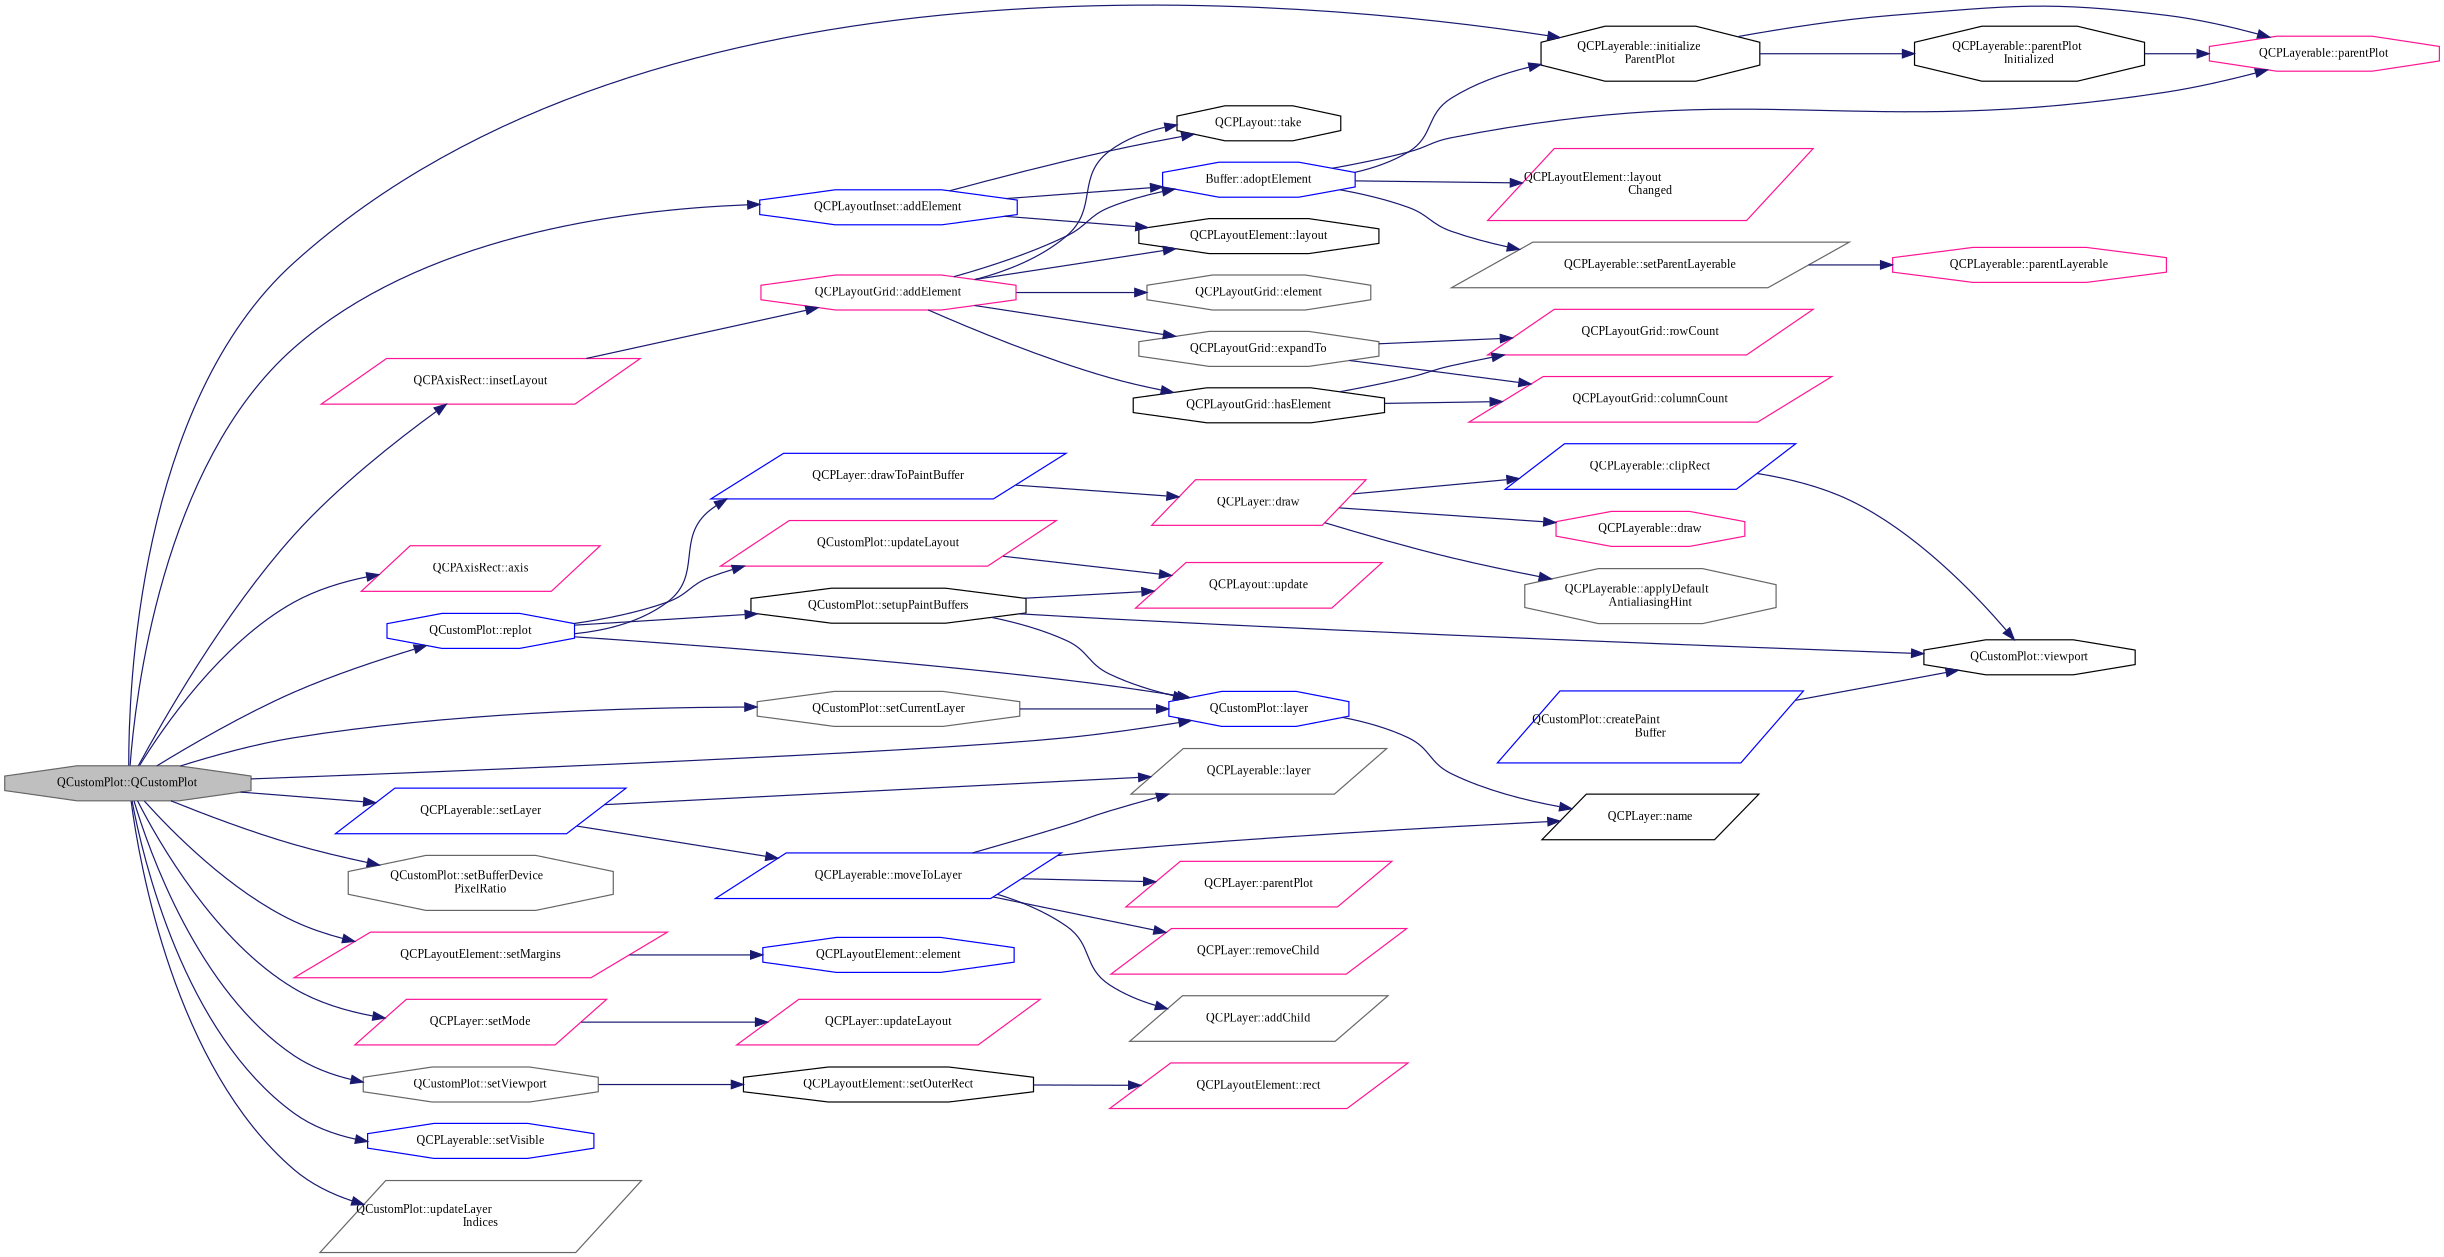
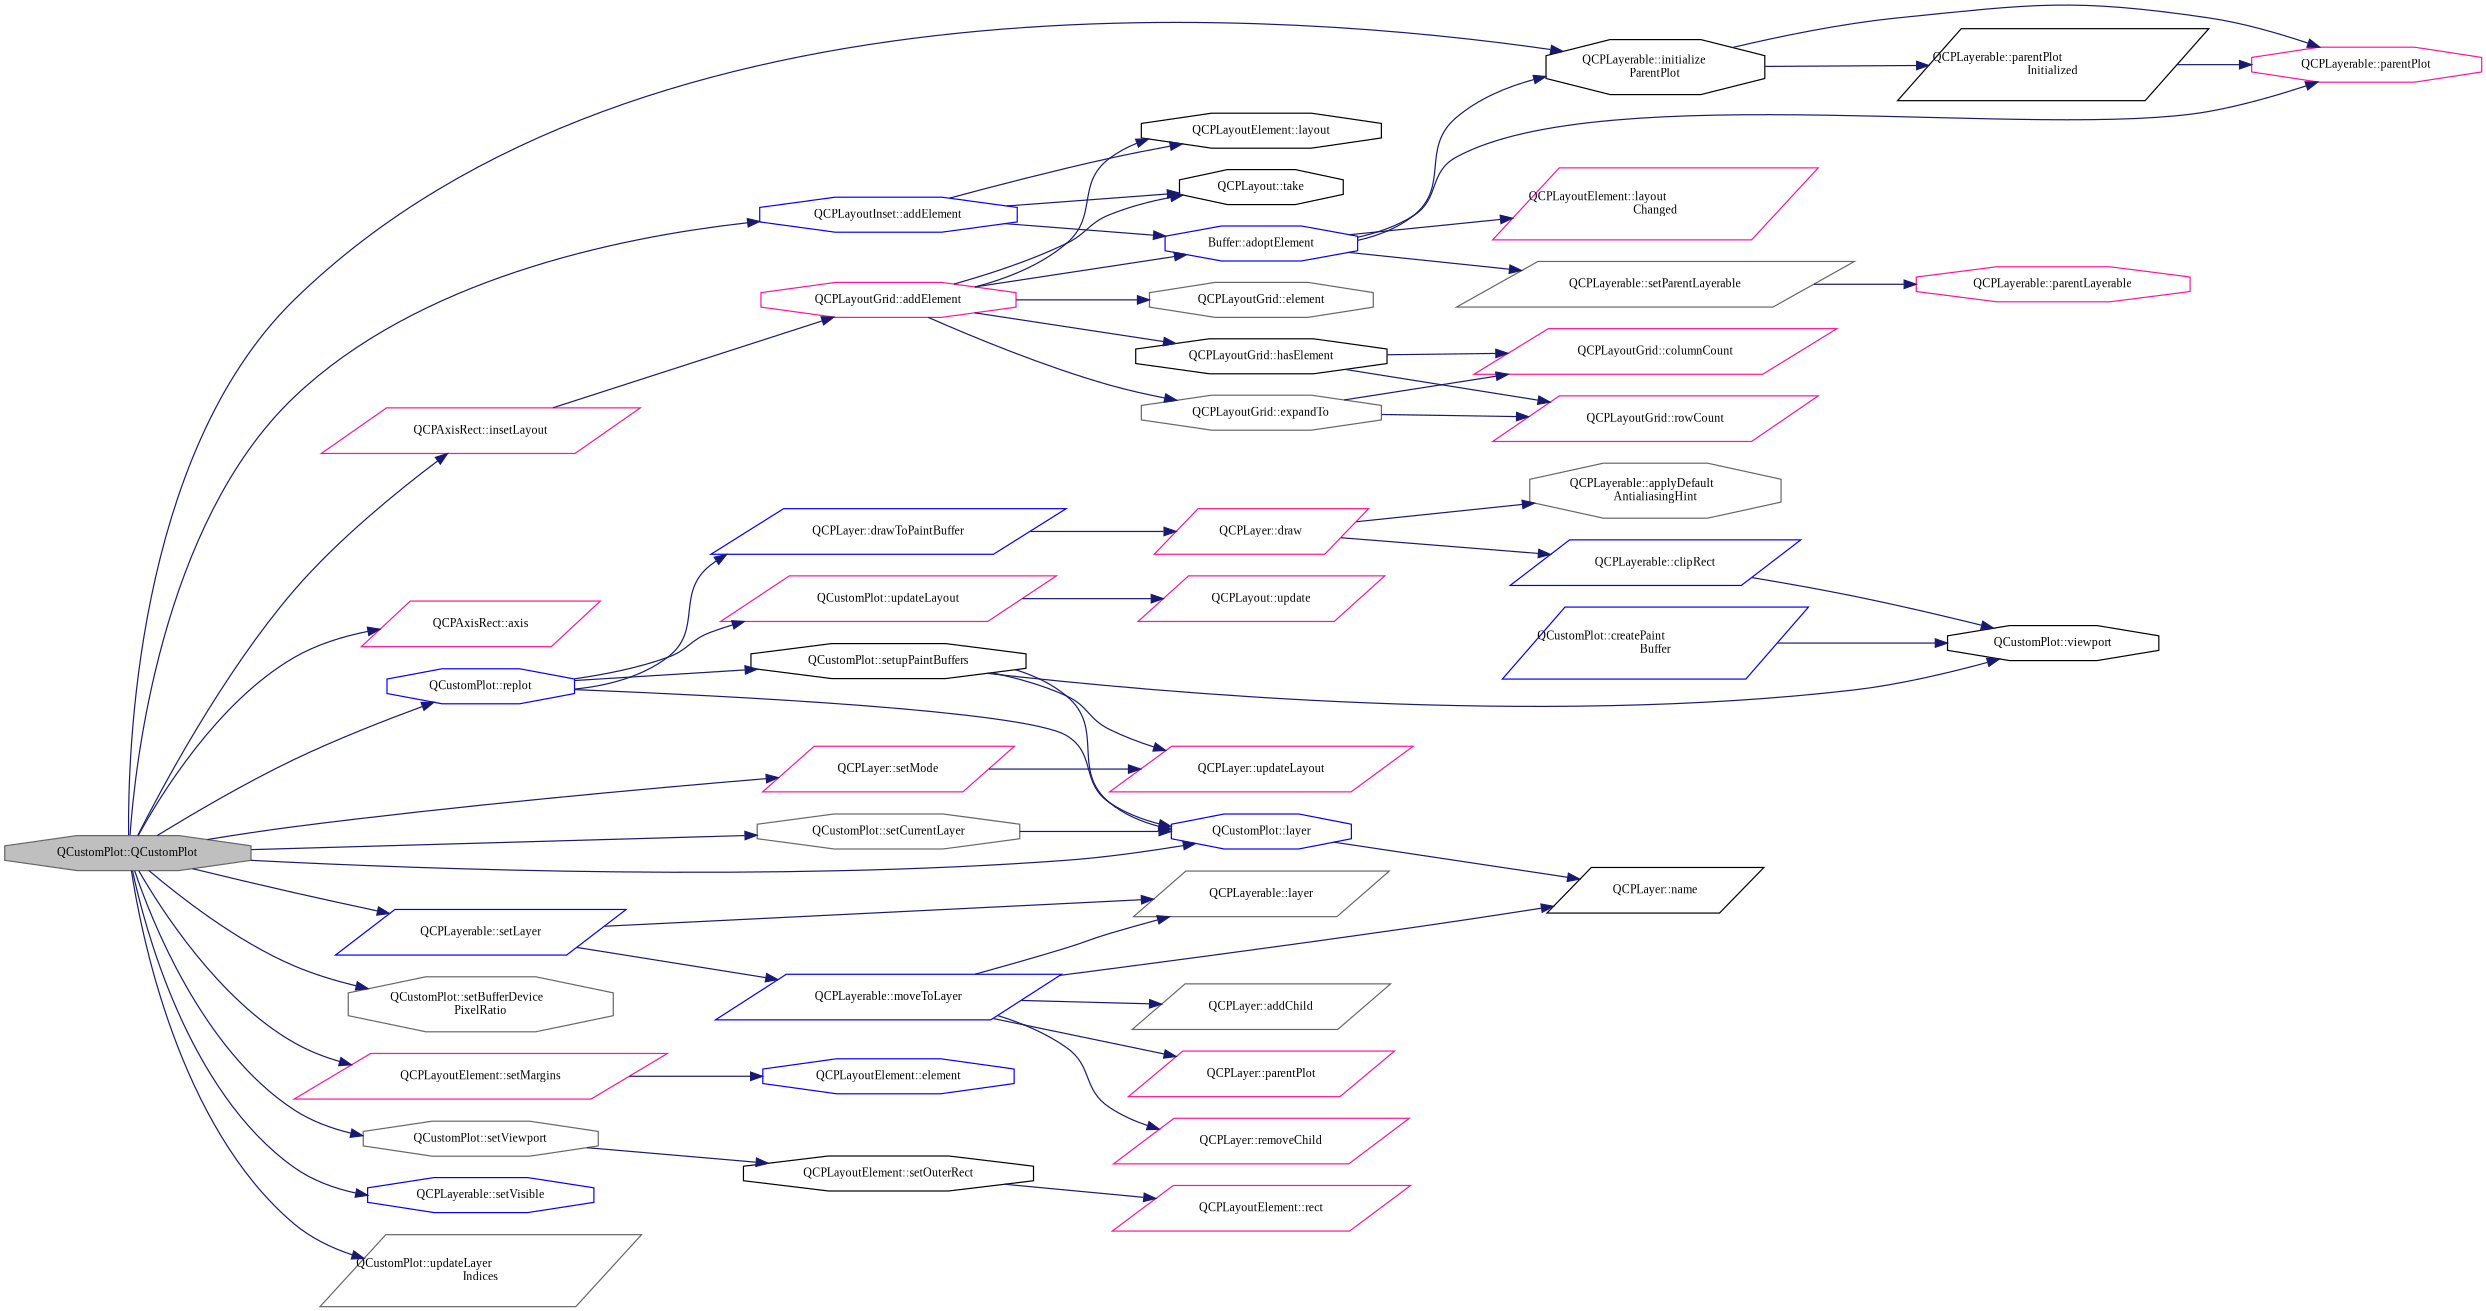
node "QCPLayerable::parentPlot Initialized": shape octagon -> parallelogram
node "QCPLayerable::draw": removed
edge "QCustomPlot::setupPaintBuffers" -> "QCPLayout::update": now "QCustomPlot::setupPaintBuffers" -> "QCPLayer::updateLayout"
